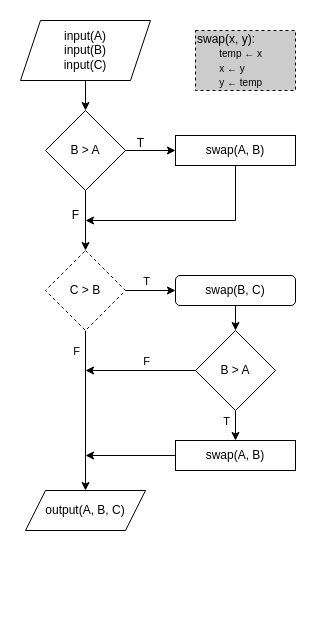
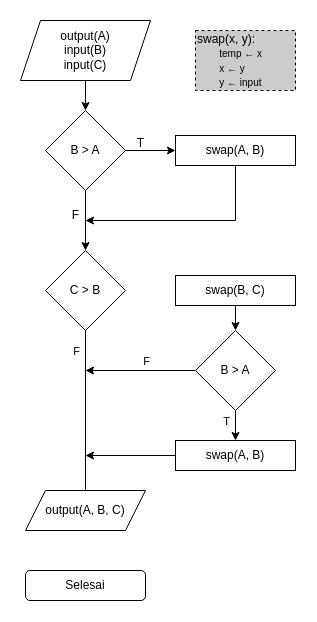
node "input(A) input(B) input(C)": label "input(A) input(B) input(C)" -> "output(A) input(B) input(C)"
node "swap(x, y): temp ← x x ← y y ← temp": label "swap(x, y): temp ← x x ← y y ← temp" -> "swap(x, y): temp ← x x ← y y ← input"
node "C > B": style dashed -> solid
edge "C > B" -> "swap(B, C)": removed, label "T"
node "swap(B, C)": shape rounded rectangle -> rectangle
edge "C > B" -> "output(A, B, C)": arrowhead classic -> none
node "Selesai": added
